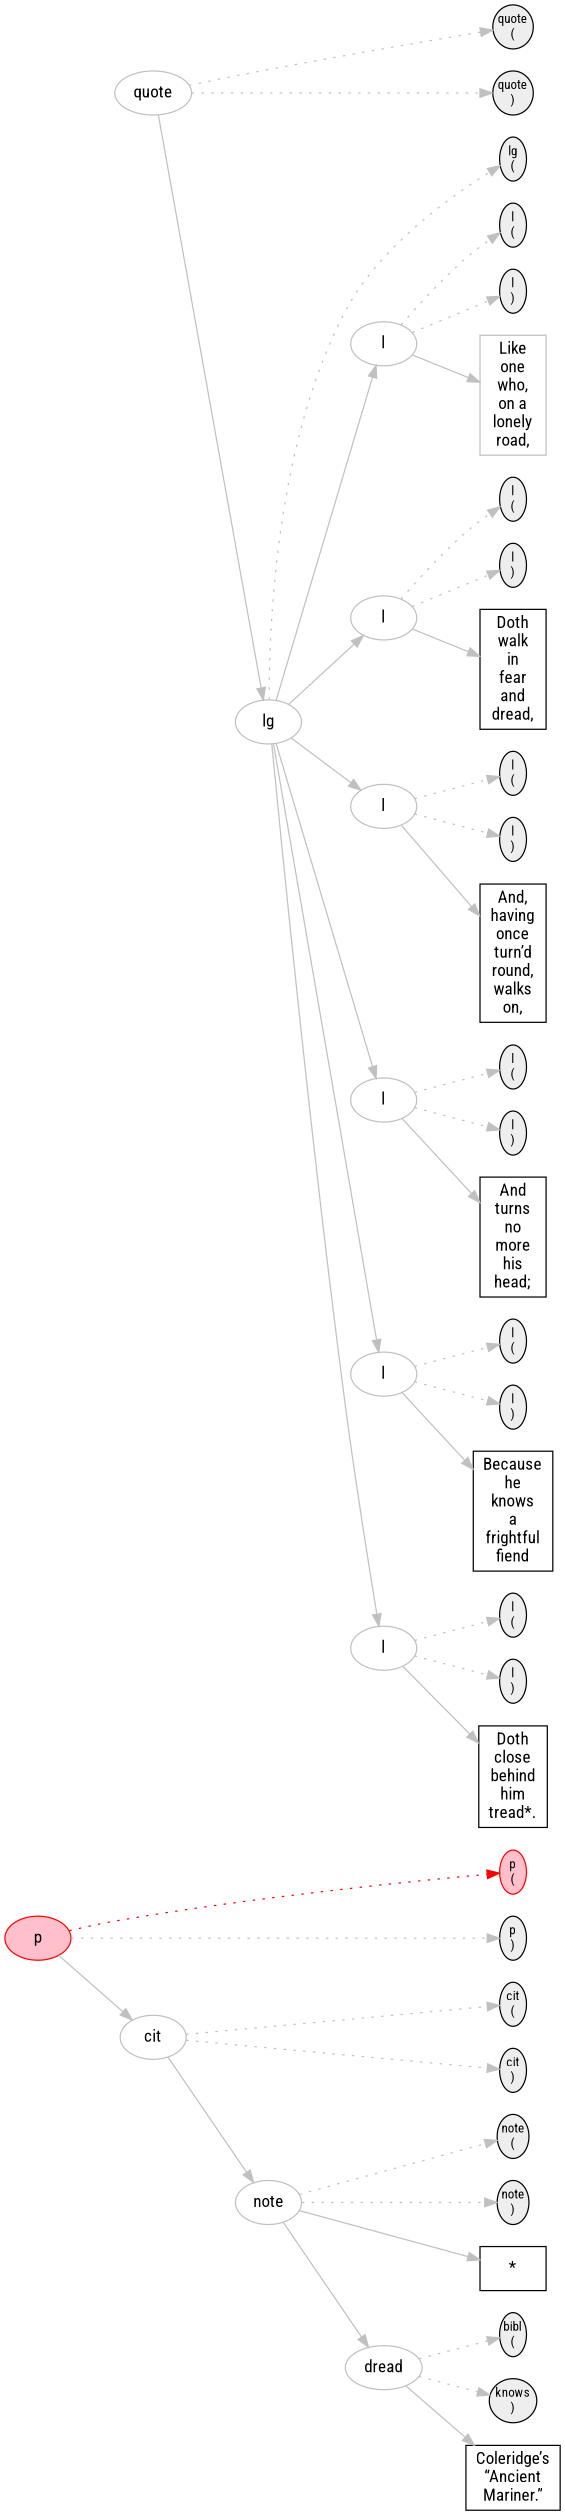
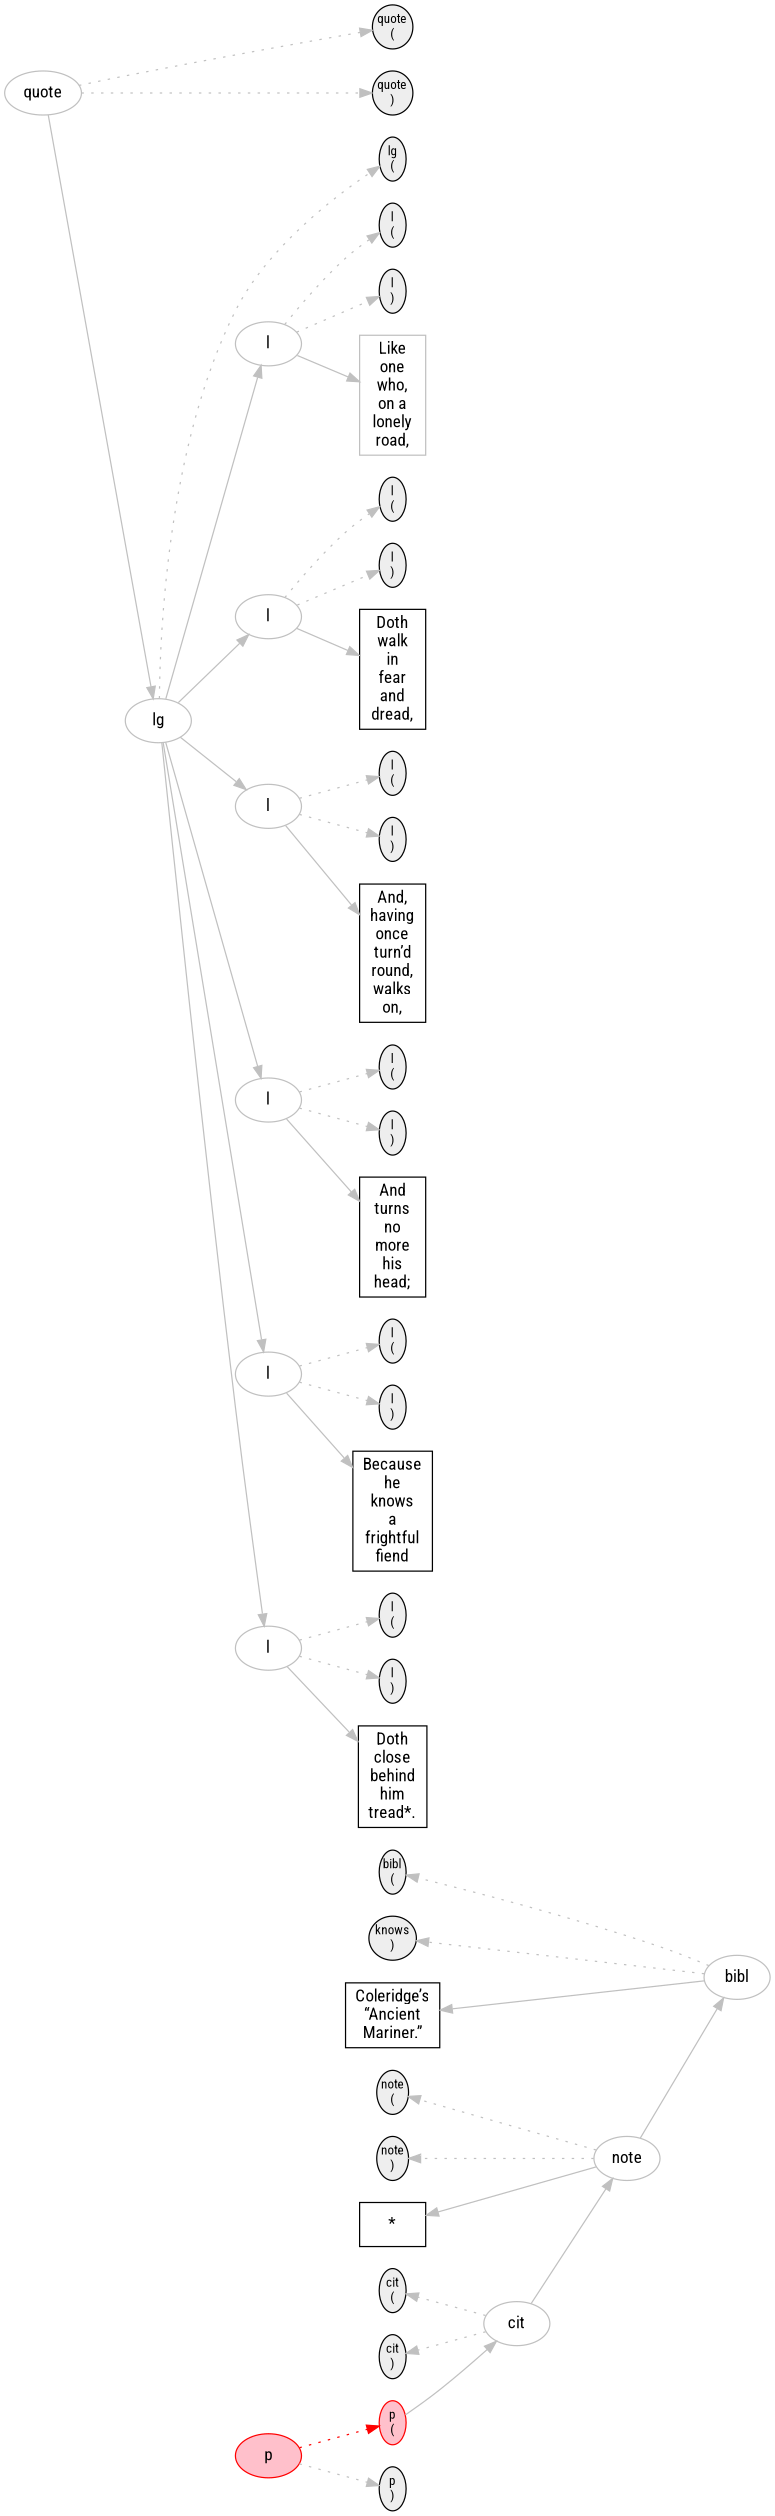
edge "p" -> "cit": now "p (" -> "cit"
node "dread": label "dread" -> "bibl"
